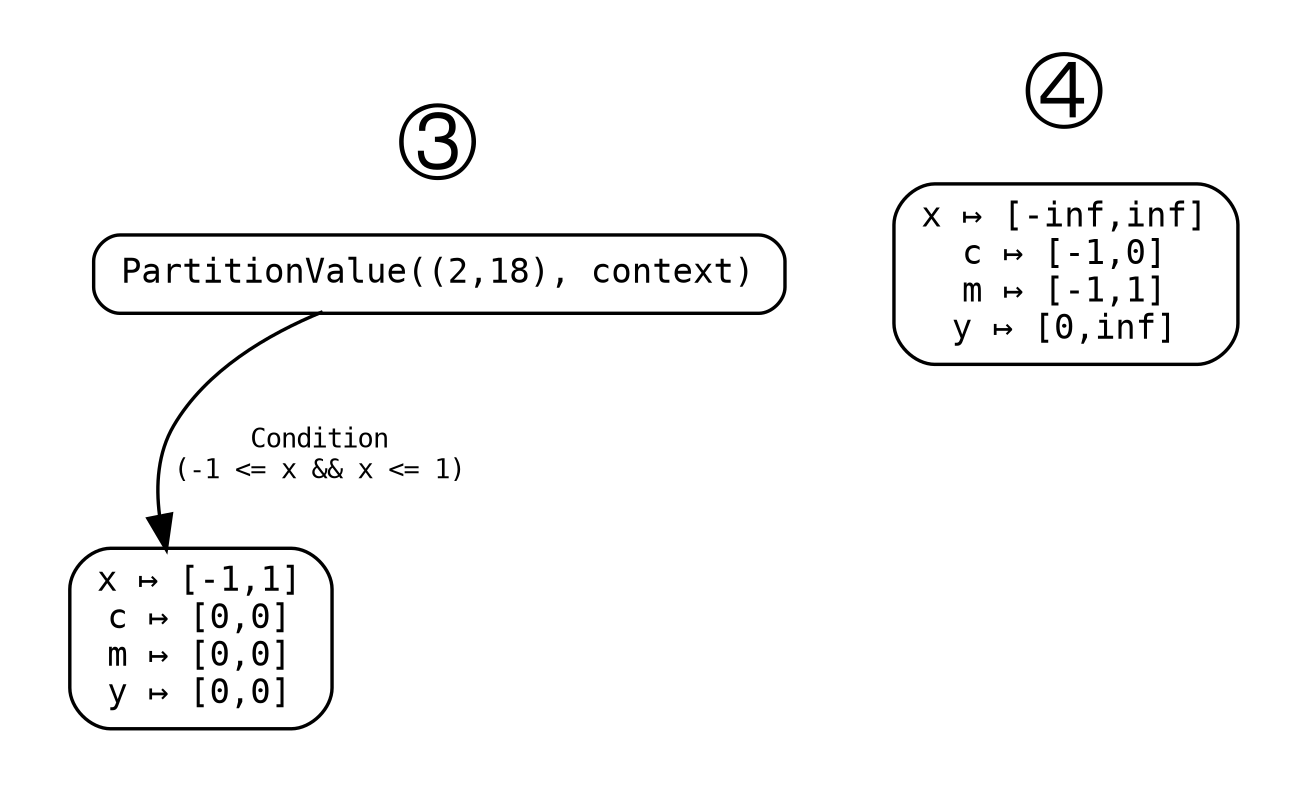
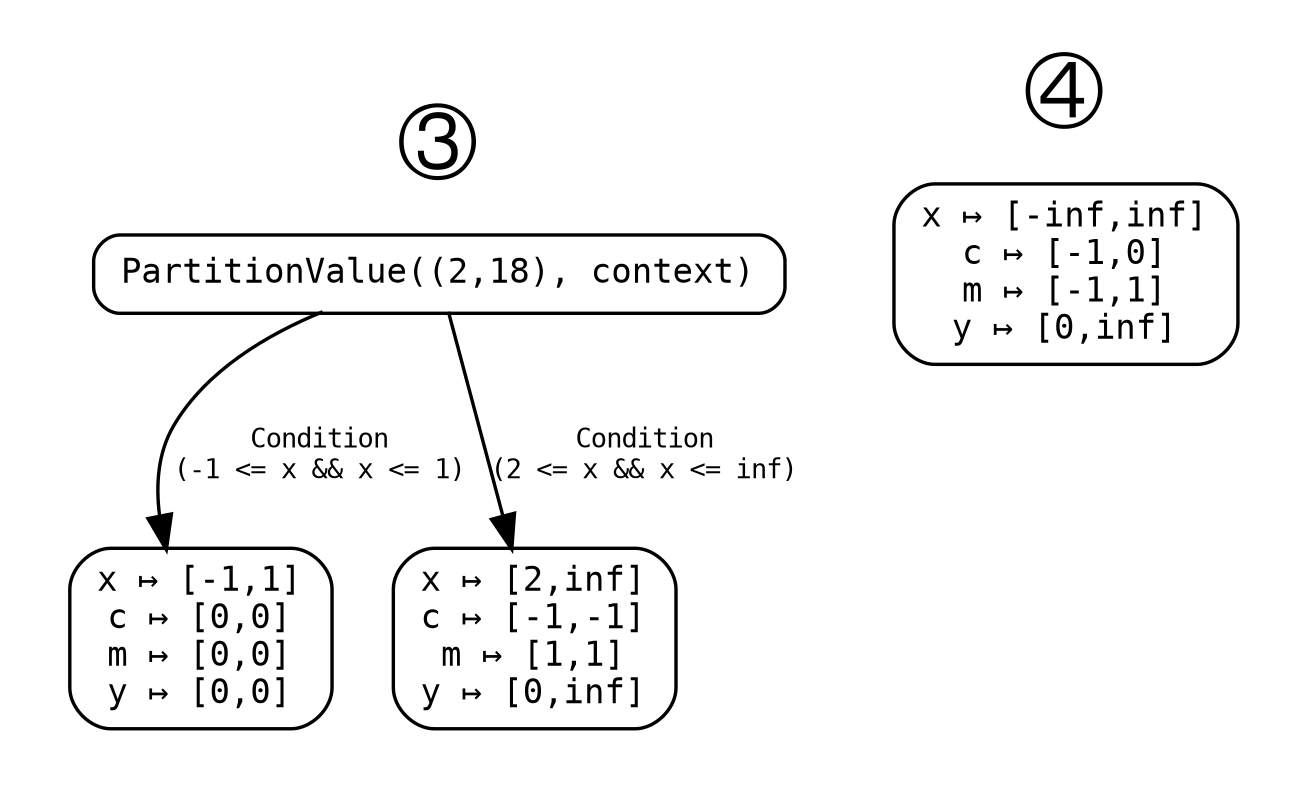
node "x ↦ [2,inf] c ↦ [-1,-1] m ↦ [1,1] y ↦ [0,inf]": added
